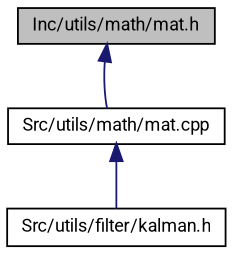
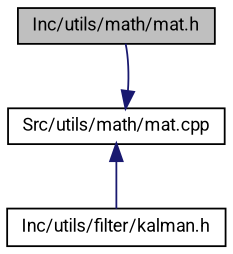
edge "Src/utils/math/mat.cpp" -> "Inc/utils/math/mat.h": reversed
node "Src/utils/filter/kalman.h": label "Src/utils/filter/kalman.h" -> "Inc/utils/filter/kalman.h"
